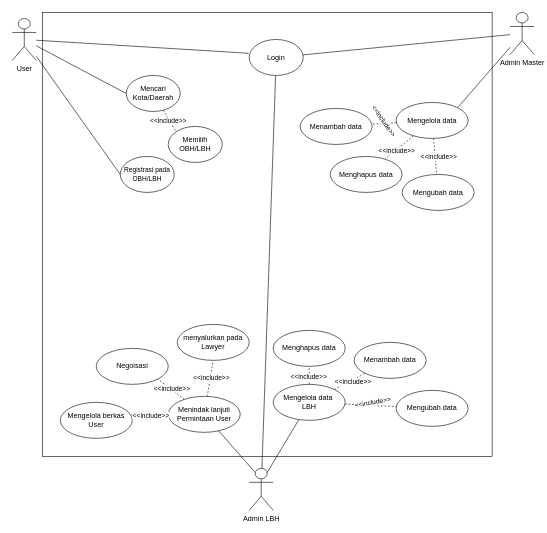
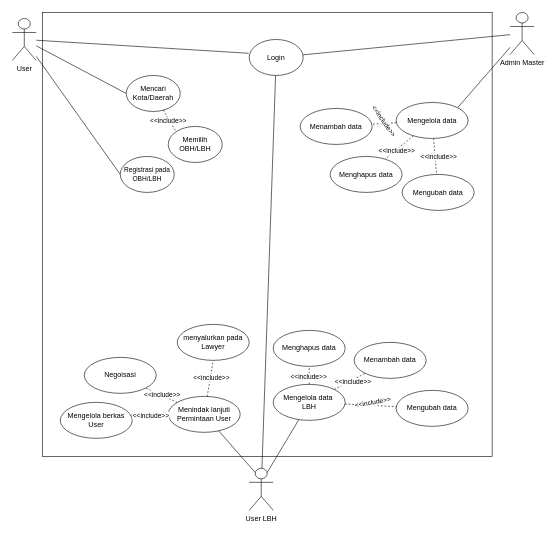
node "Negoisasi": moved (132, 366) -> (120, 375)
node "Admin LBH": label "Admin LBH" -> "User LBH"
